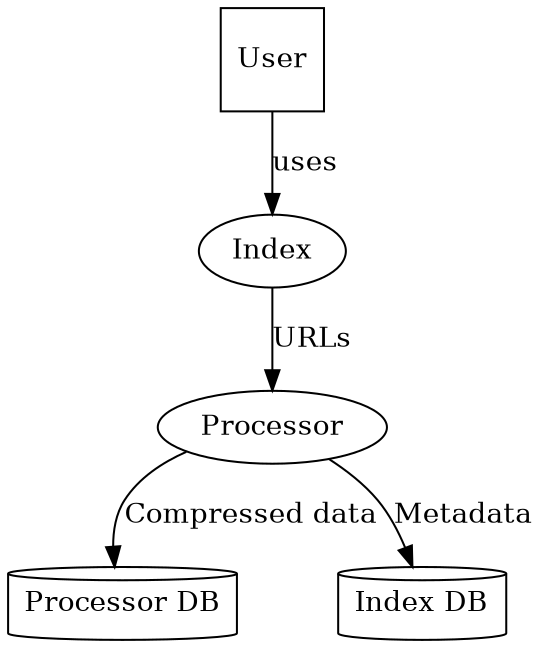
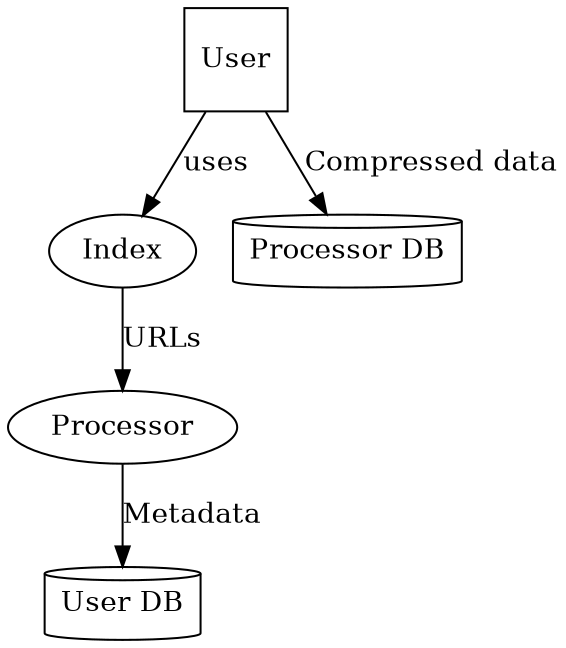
edge "Processor" -> "Processor DB": now "User" -> "Processor DB"
node "Index DB": label "Index DB" -> "User DB"
